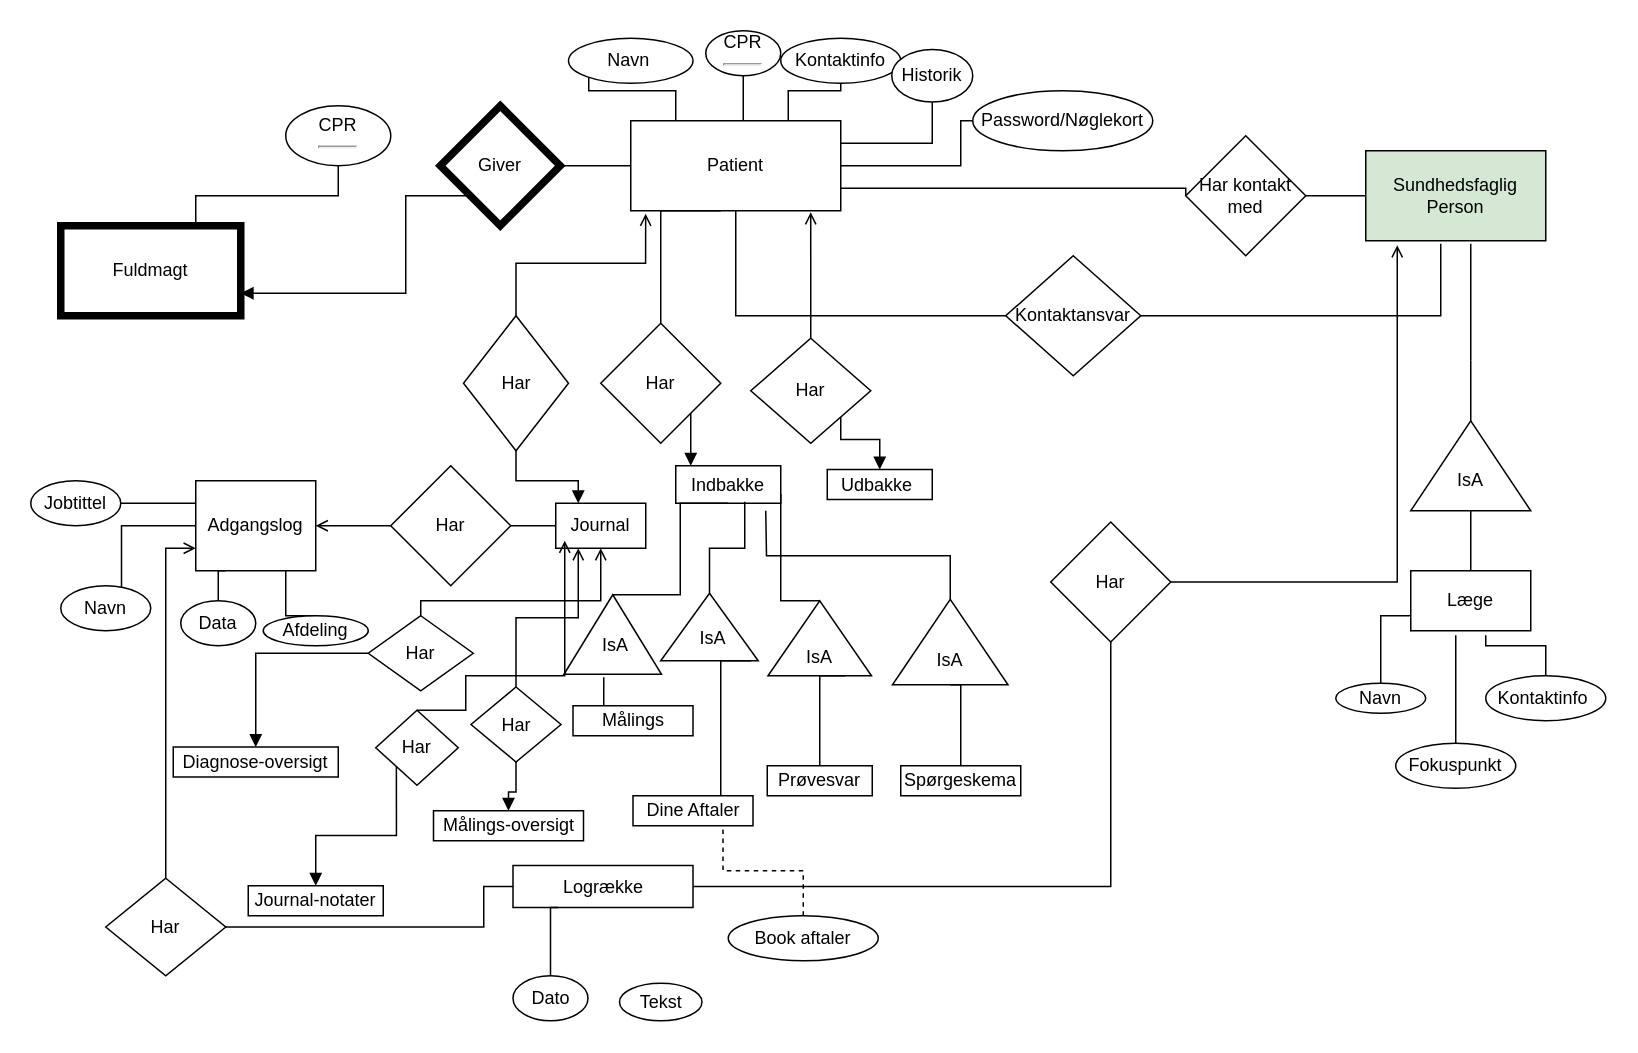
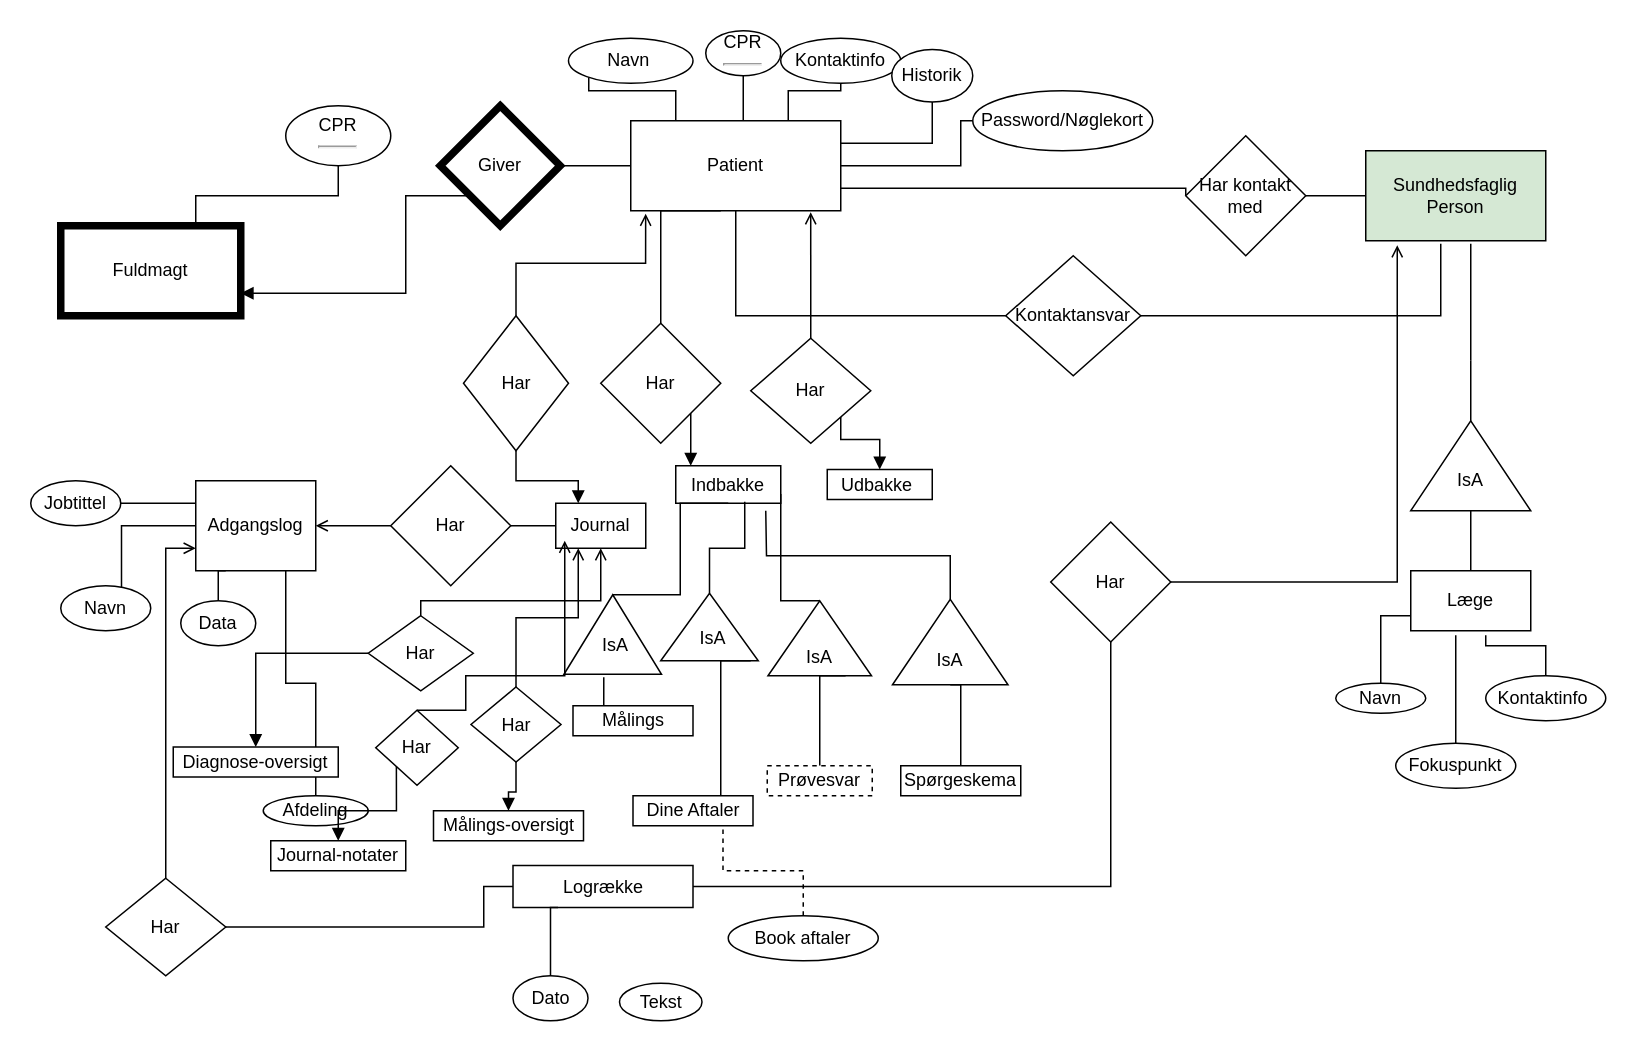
node "Afdeling": moved (316, 631) -> (316, 811)
node "Prøvesvar": style solid -> dashed
node "Journal-notater": moved (316, 901) -> (338, 856)
